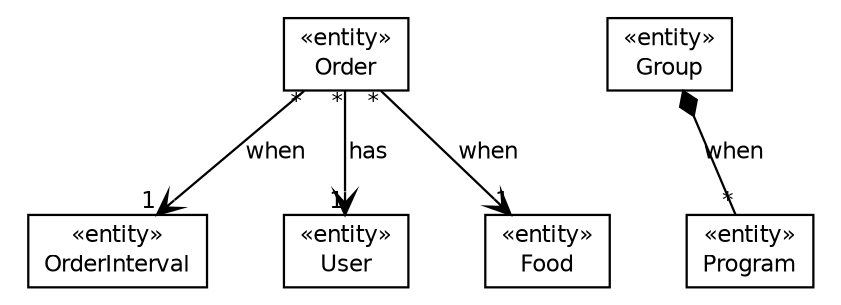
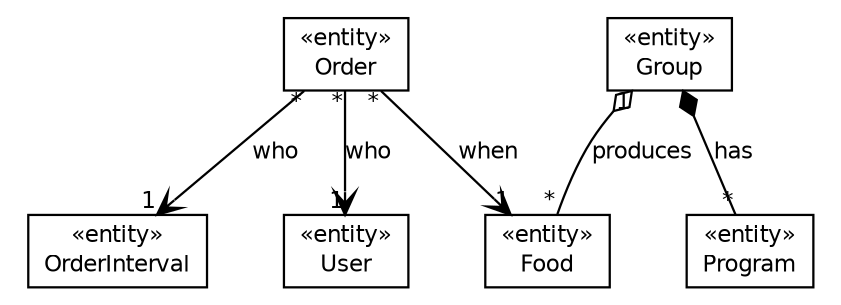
edge "Order" -> "OrderInterval": label "when" -> "who"
edge "Order" -> "User": label "has" -> "who"
edge "Group" -- "Program": label "when" -> "has"
edge "Group" -- "Food": added, label "produces"
